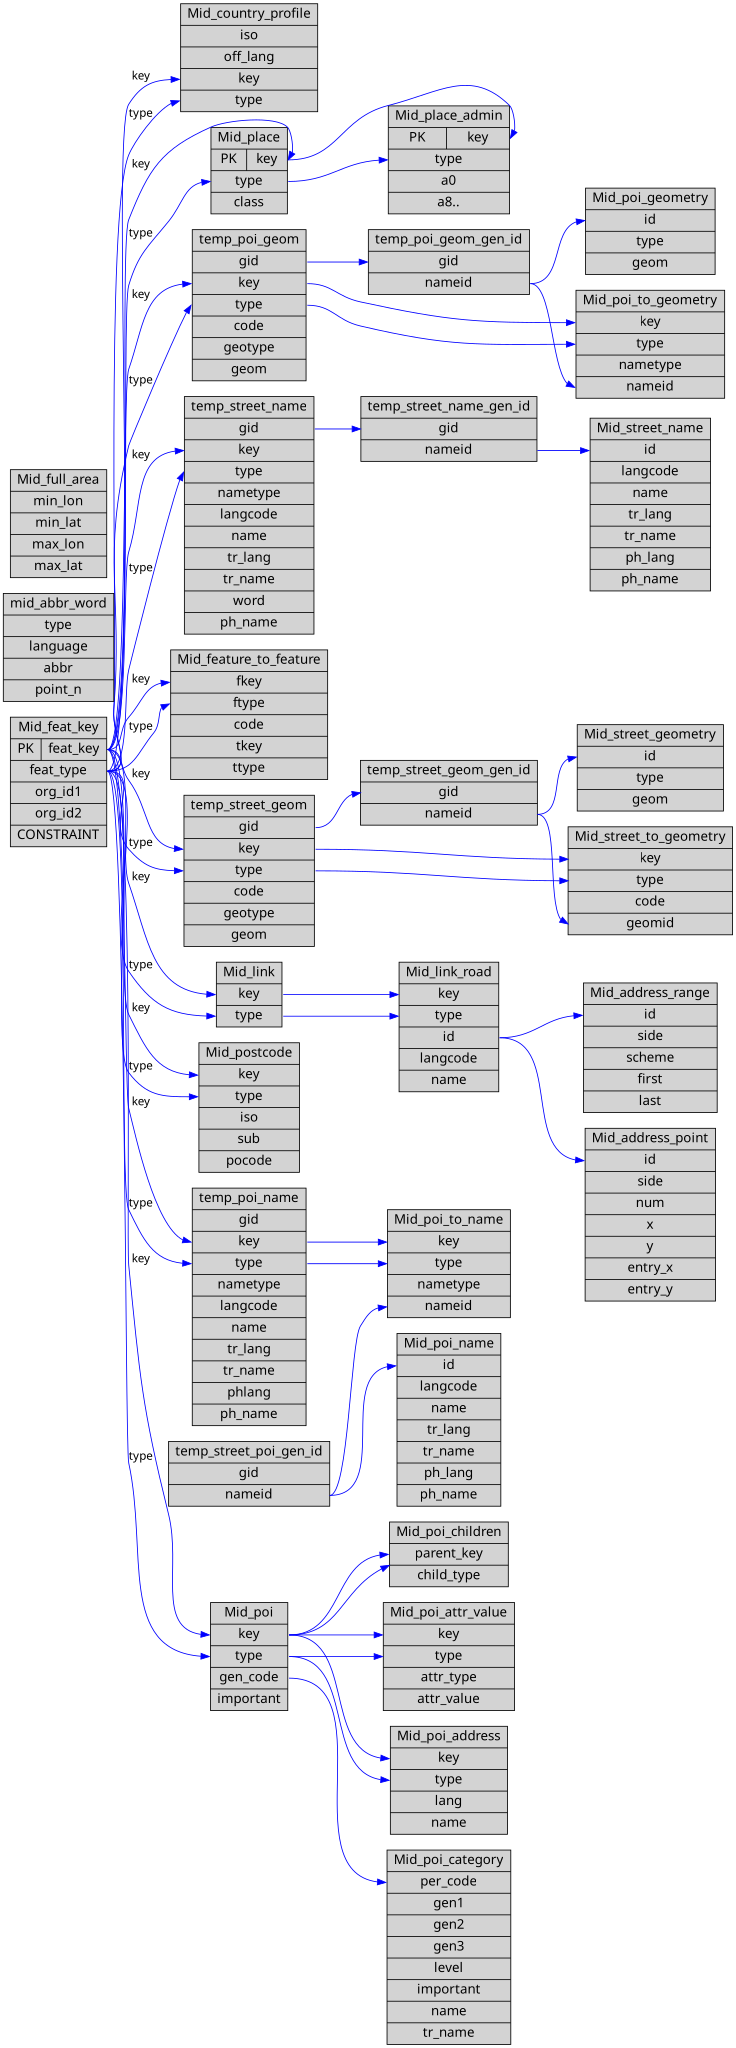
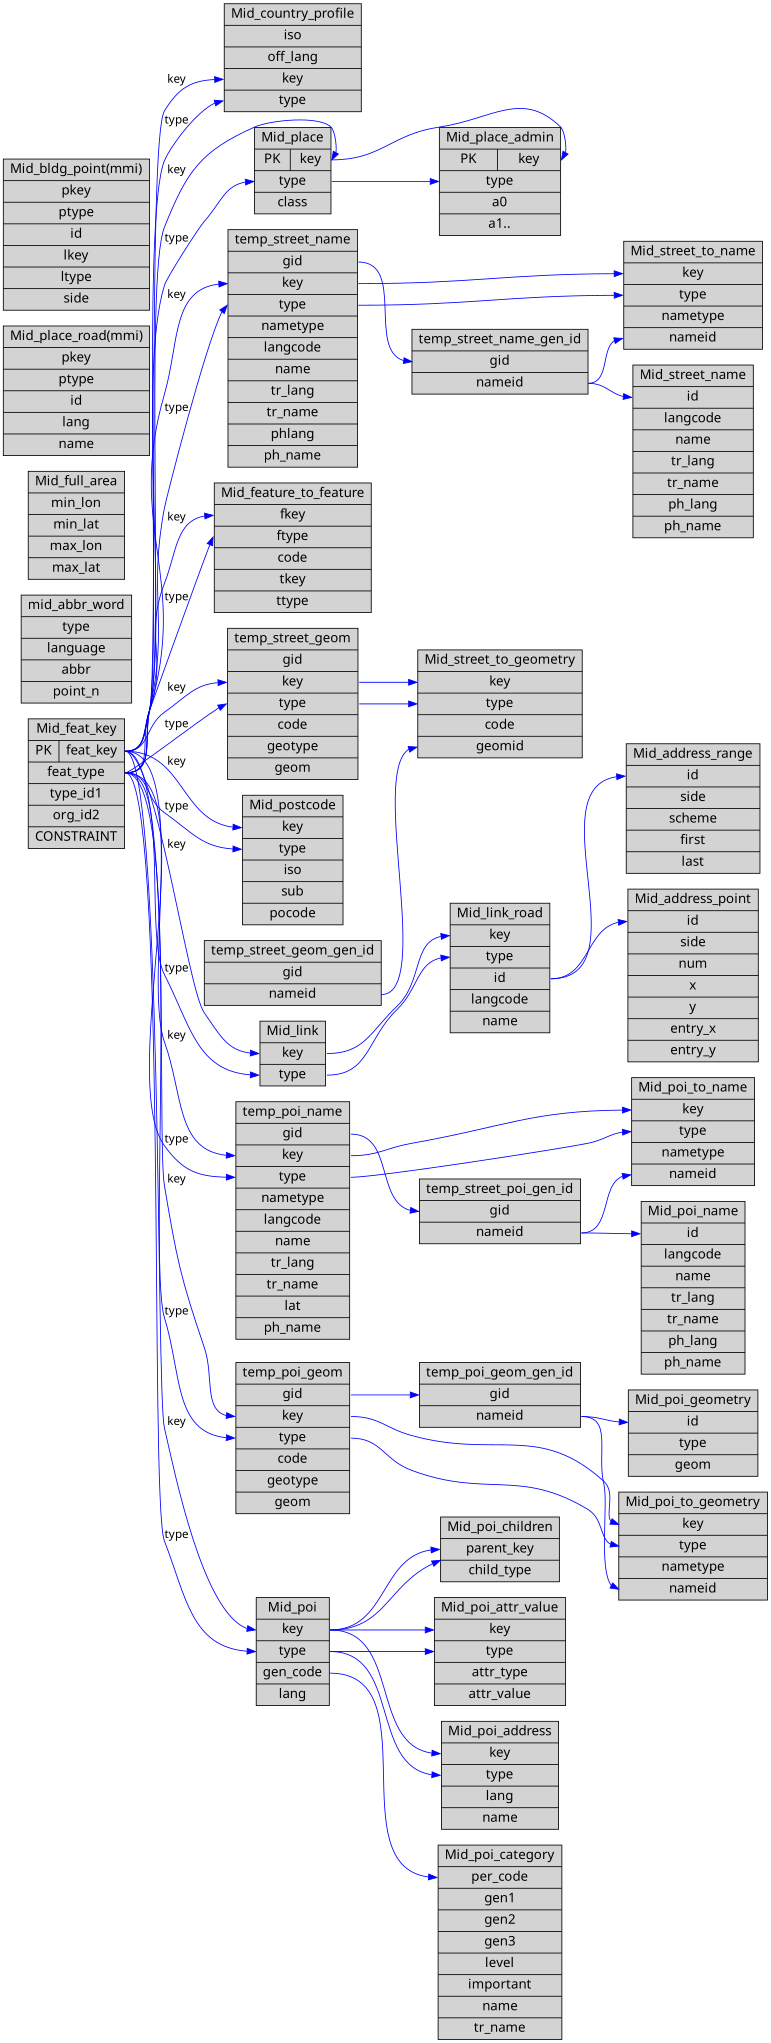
node "Mid_place_admin": text "a8.." -> "a1.."
node "Mid_bldg_point(mmi)": added
node "Mid_street_to_name": added
node "Mid_place_road(mmi)": added
node "temp_street_name": text "word" -> "phlang"
node "Mid_street_geometry": removed
node "Mid_feat_key": text "org_id1" -> "type_id1"
edge "temp_street_geom" -> "temp_street_geom_gen_id": removed
edge "temp_poi_name" -> "temp_street_poi_gen_id": added
node "temp_poi_name": text "phlang" -> "lat"
node "Mid_poi": text "important" -> "lang"
